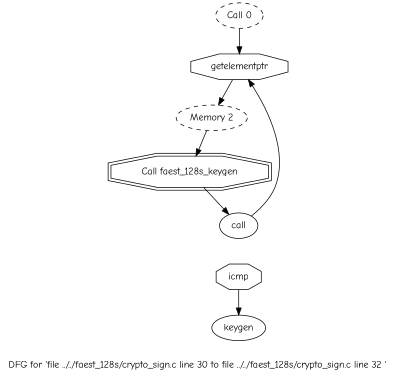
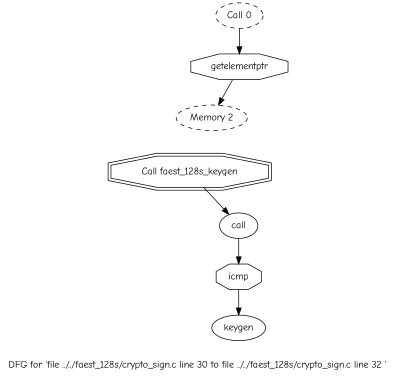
edge "Memory 2" -> "Call faest_128s_keygen": removed
edge "call" -> "getelementptr": now "call" -> "icmp"
